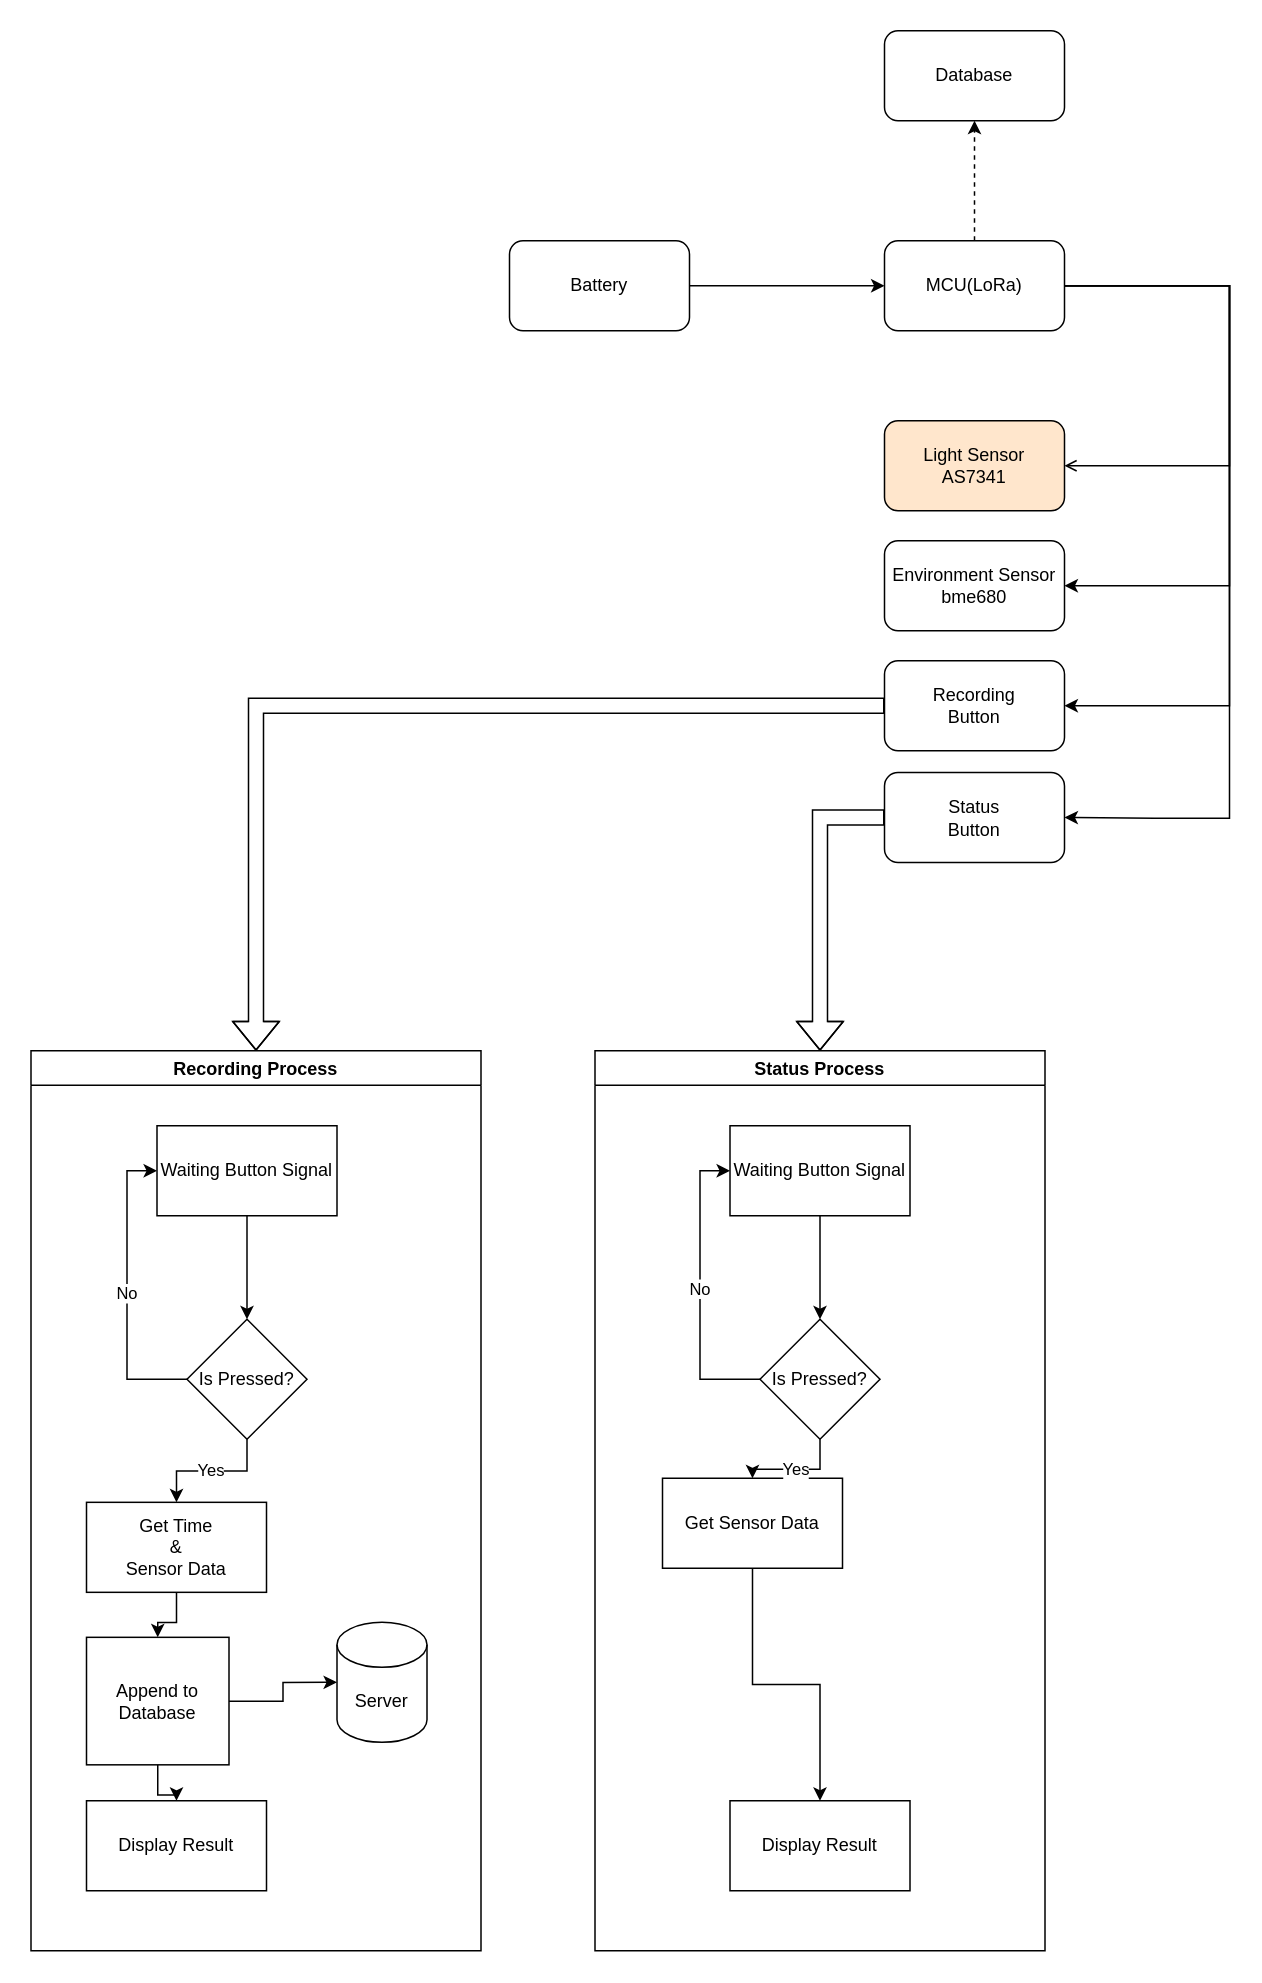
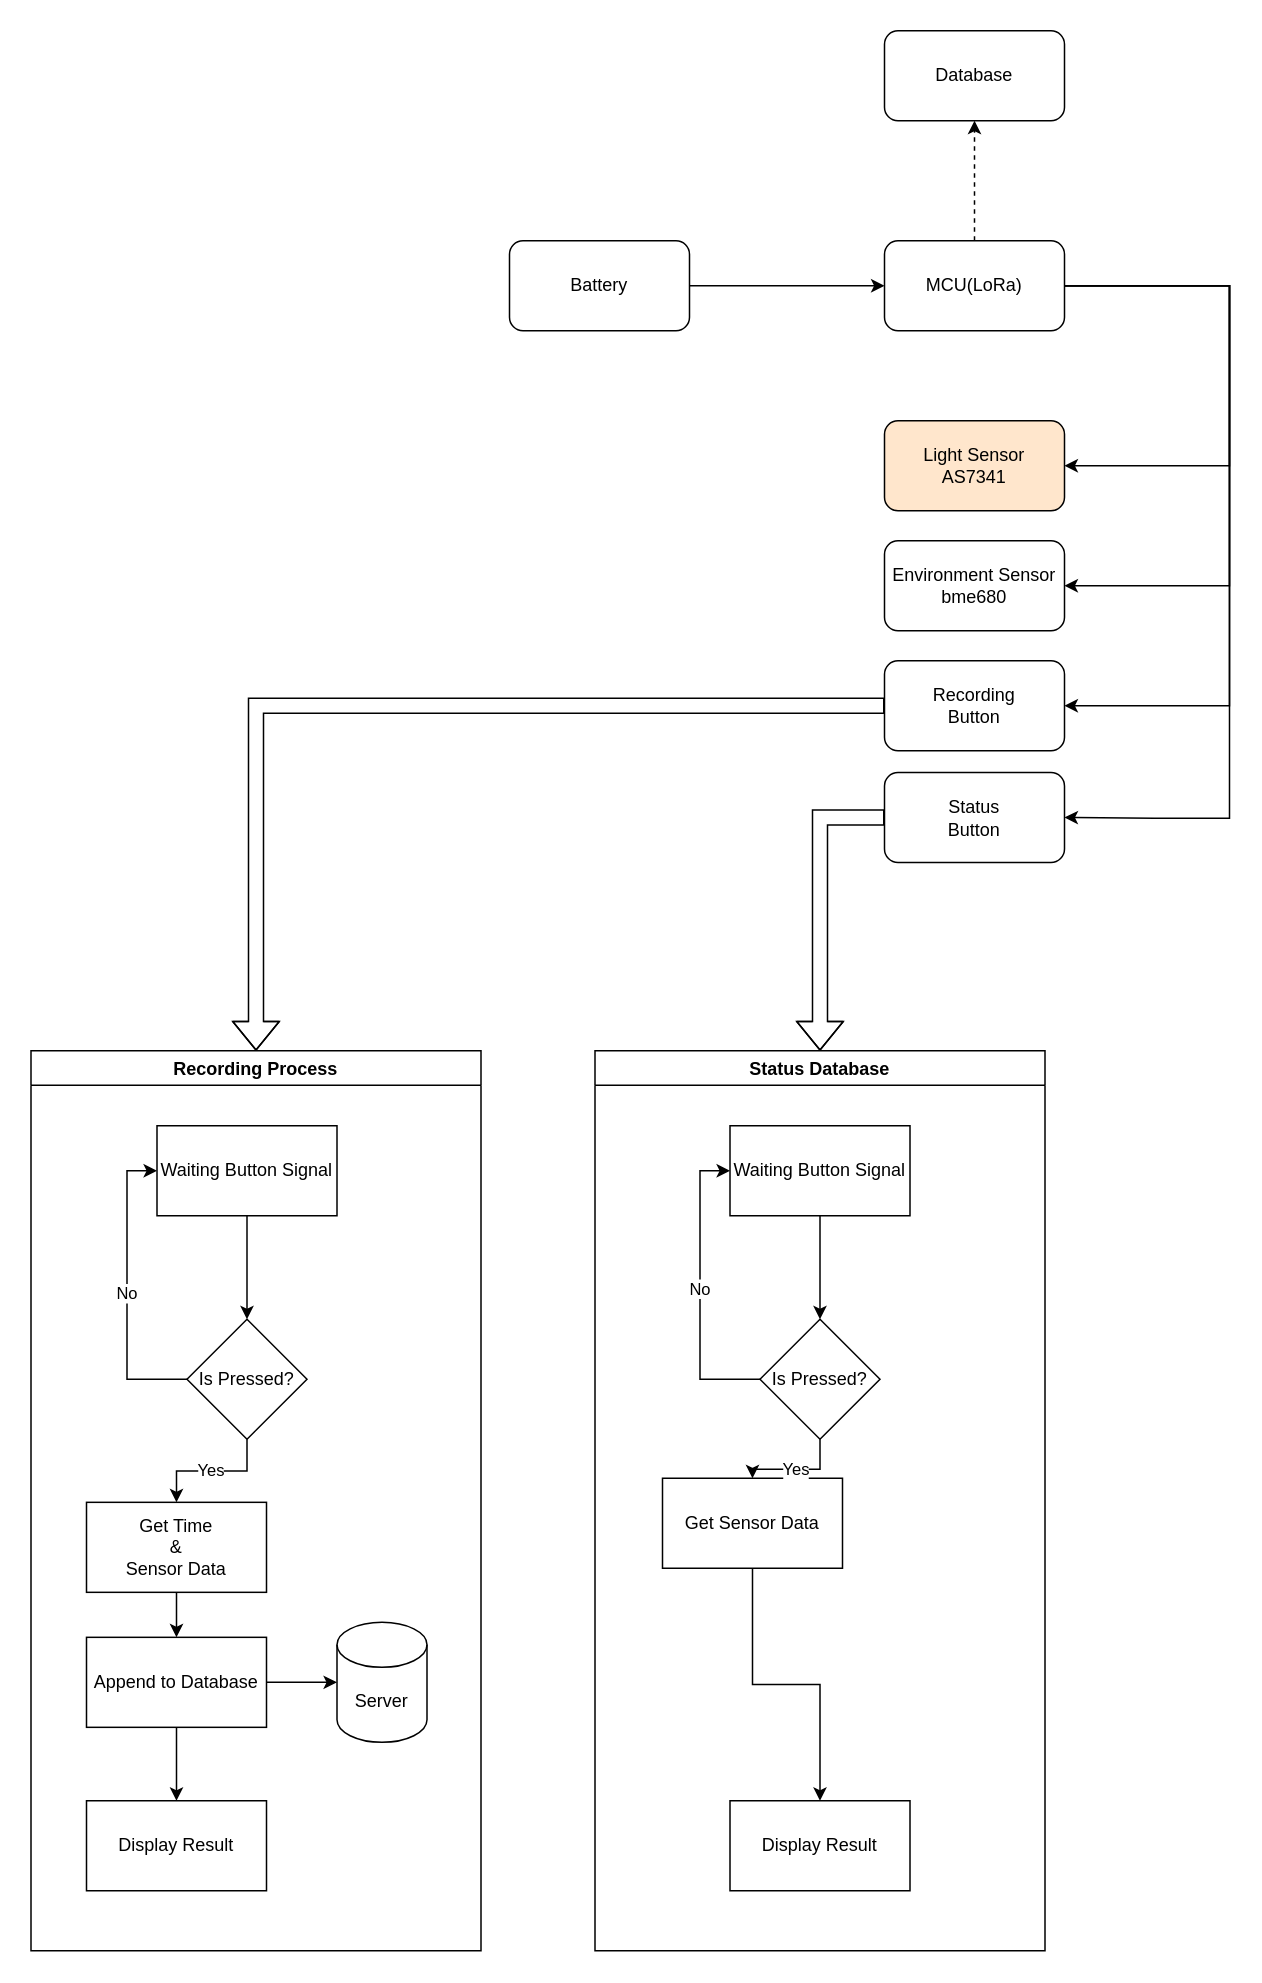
edge "MCU(LoRa)" -> "Light Sensor AS7341": arrowhead open -> classic
node "Status Process": label "Status Process" -> "Status Database"
node "Append to Database": size 143x128 -> 180x90
